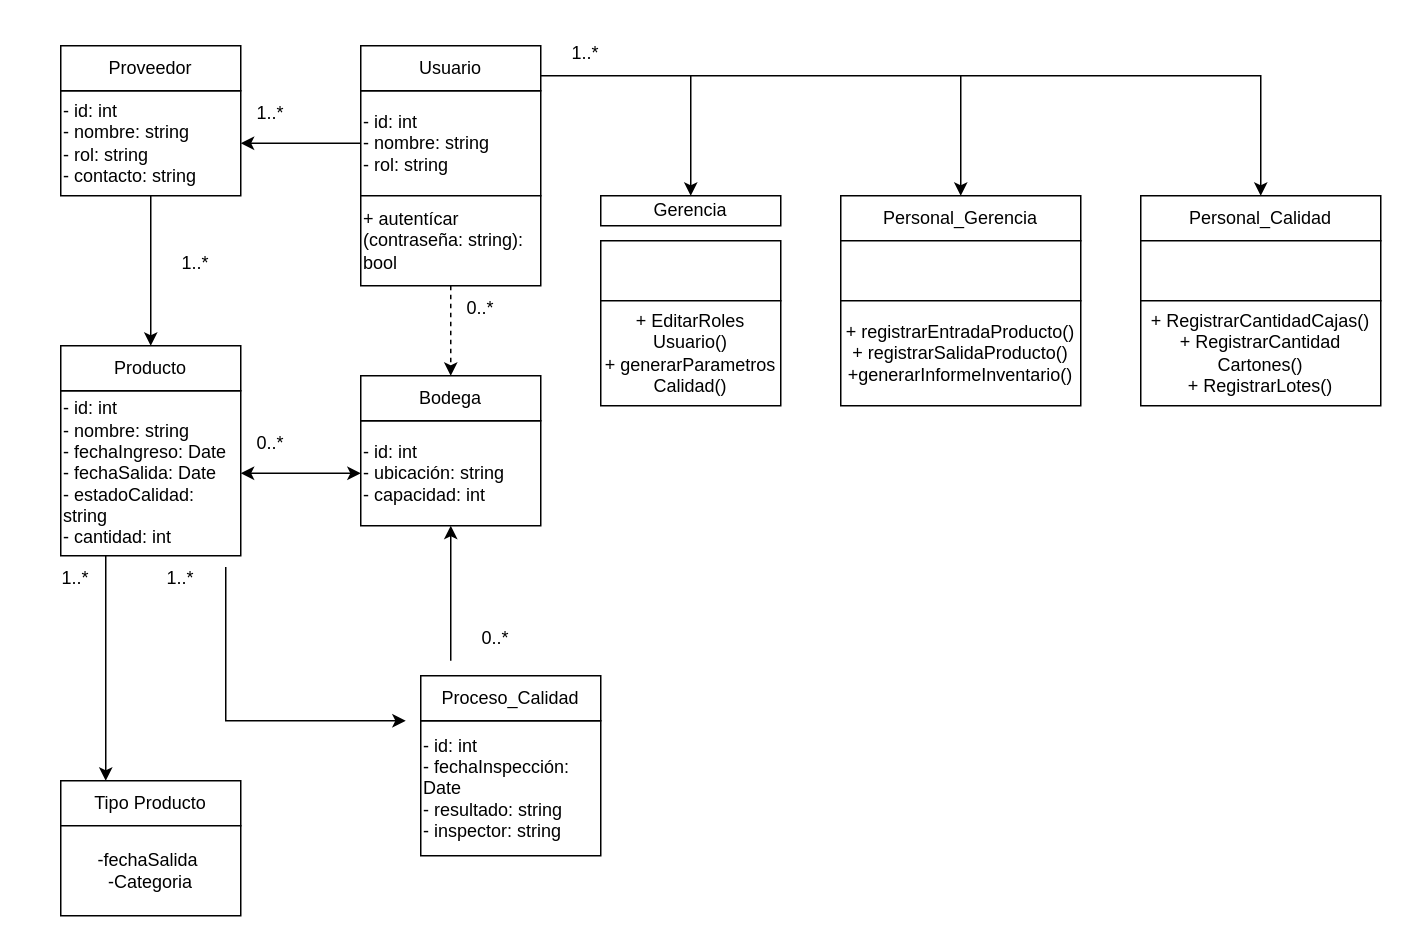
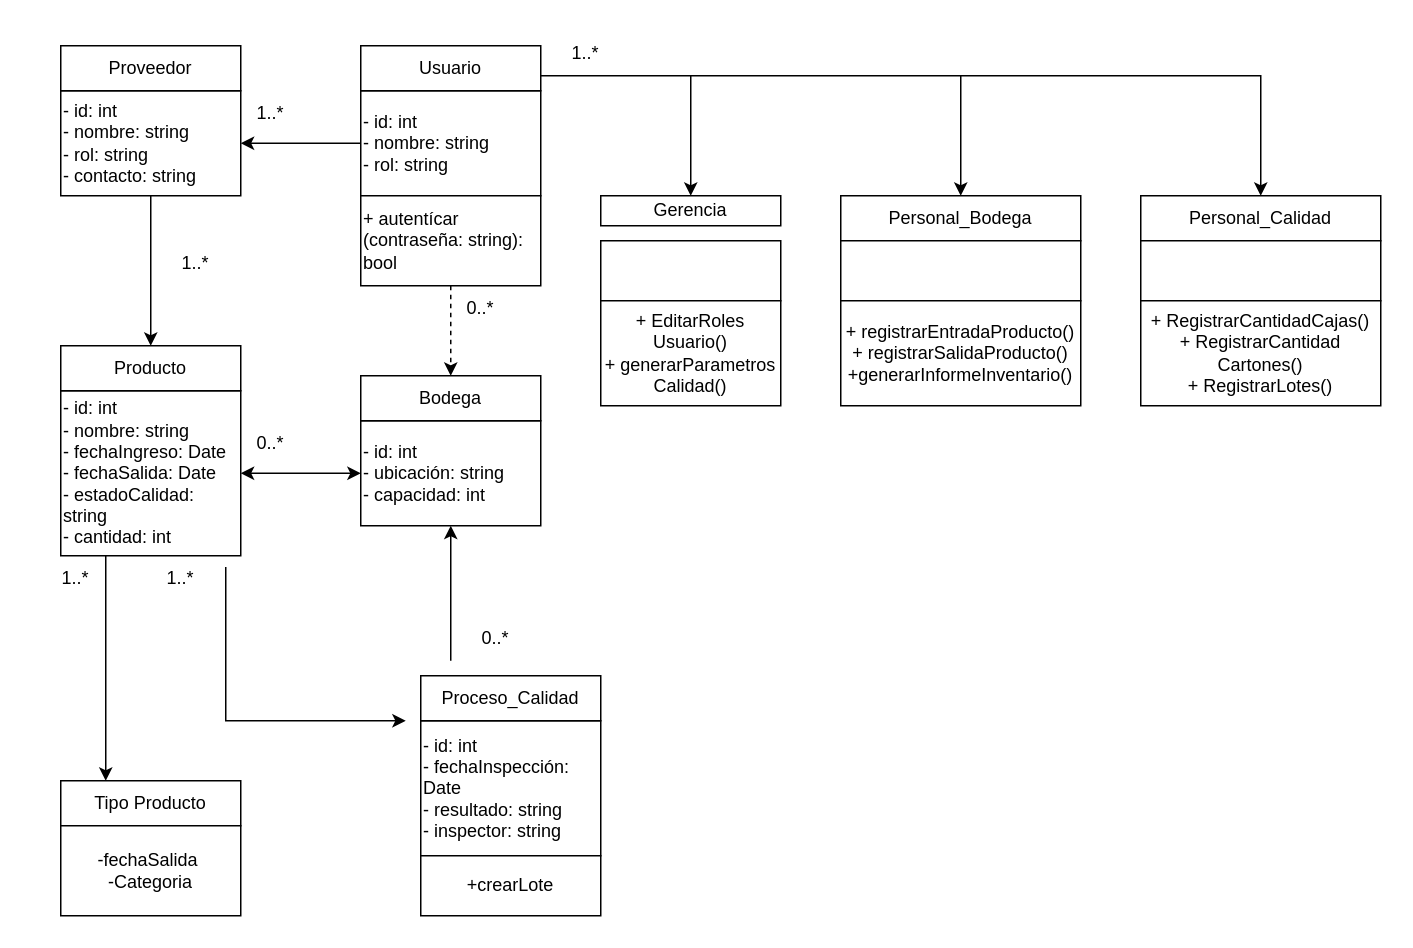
node "Personal_Gerencia": label "Personal_Gerencia" -> "Personal_Bodega"
node "+crearLote": added
